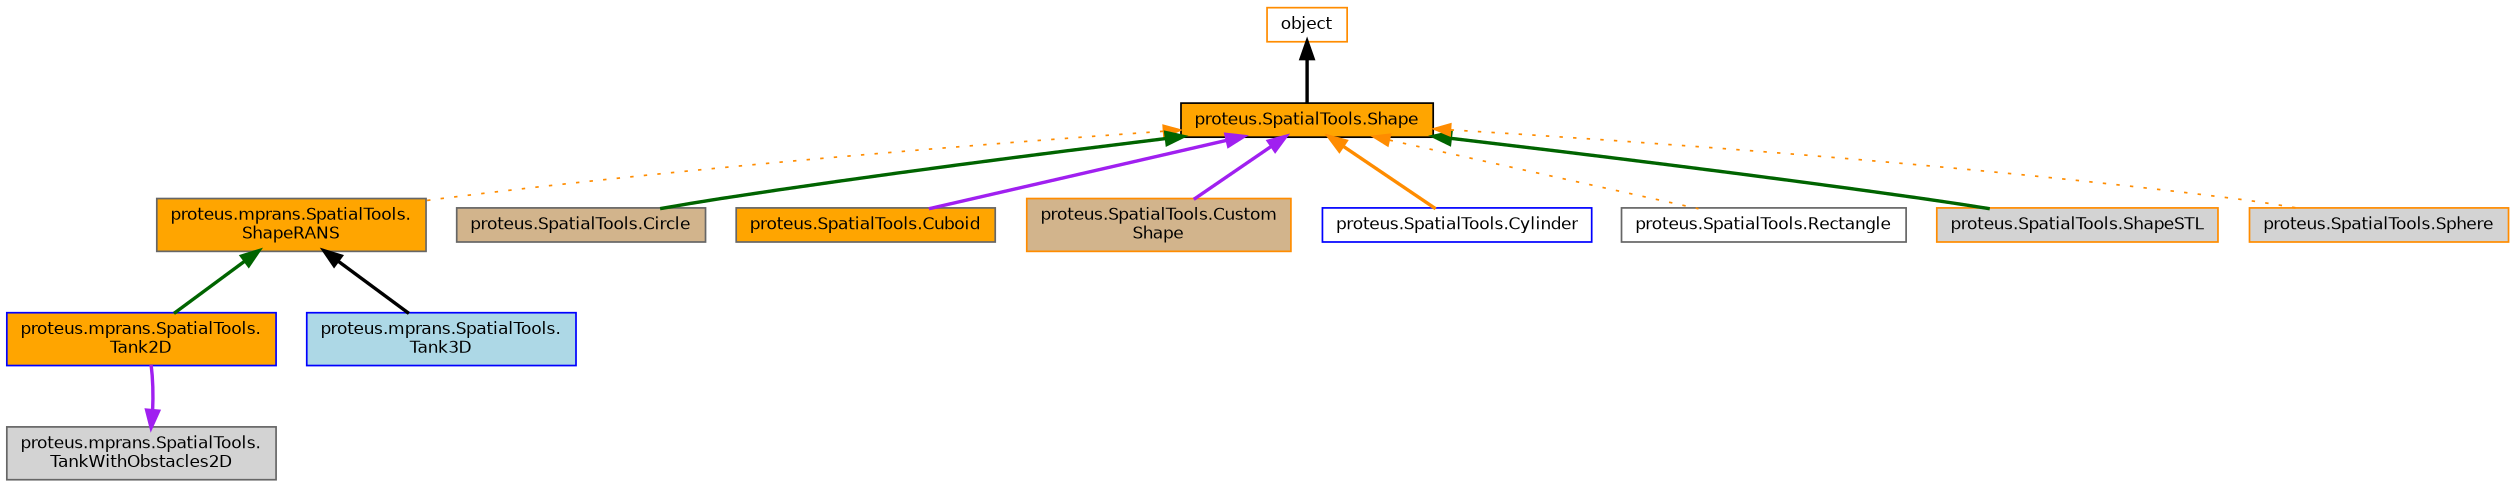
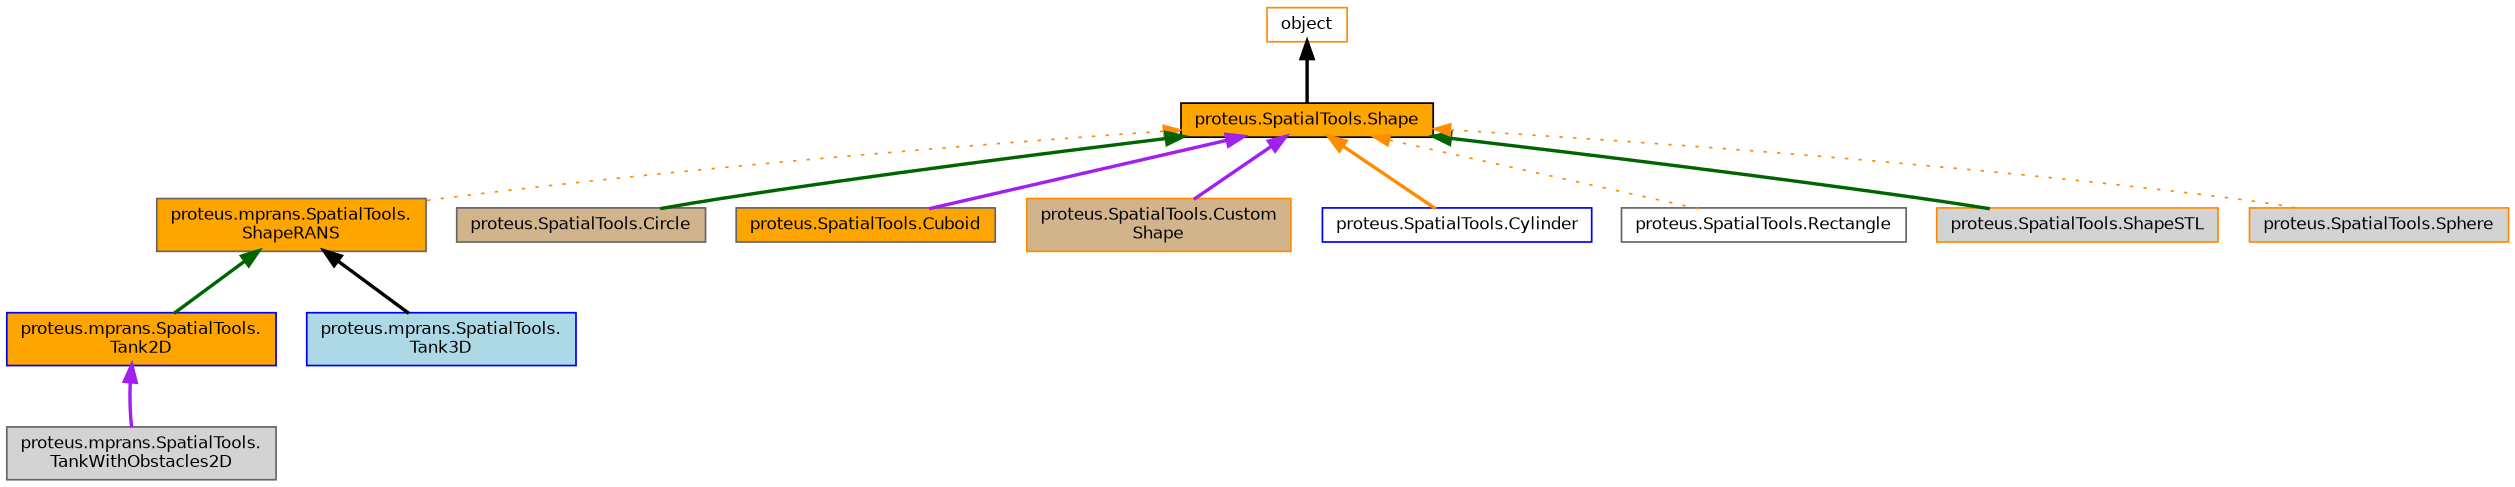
edge "proteus.mprans.SpatialTools. Tank2D" -> "proteus.mprans.SpatialTools. TankWithObstacles2D": reversed
